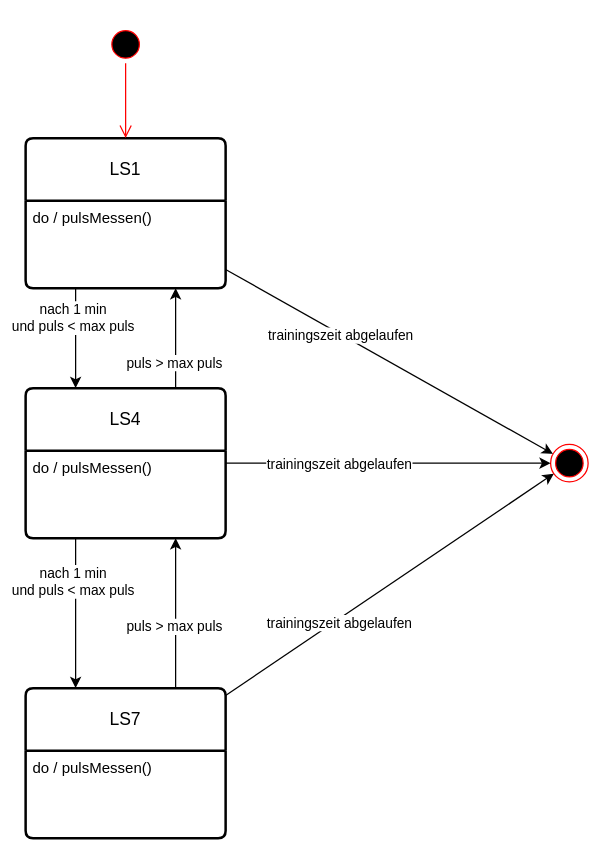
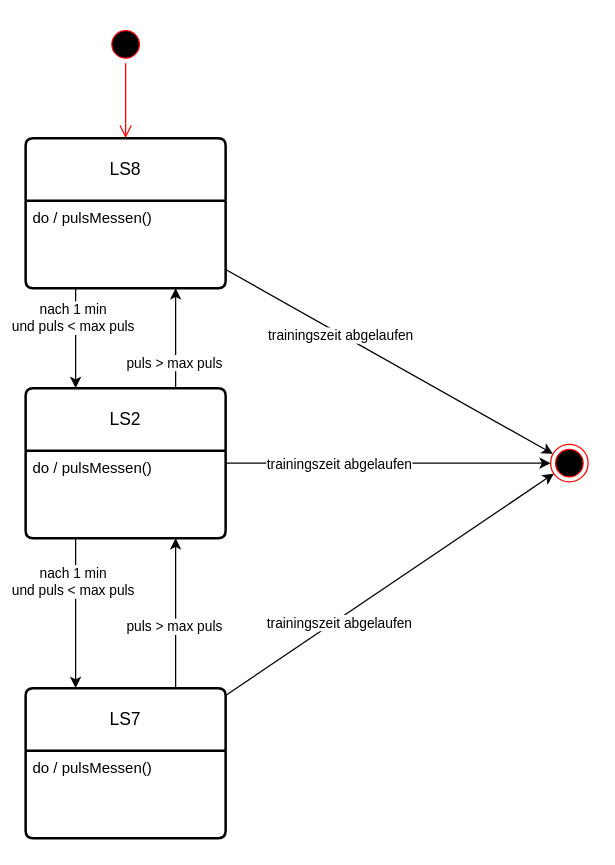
node "LS1": label "LS1" -> "LS8"
node "LS4": label "LS4" -> "LS2"
